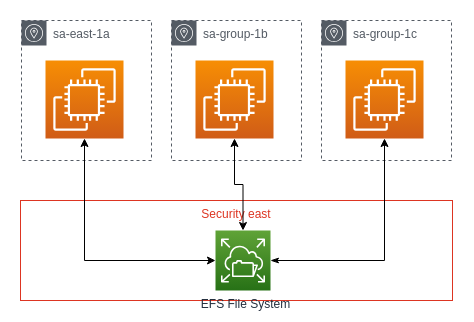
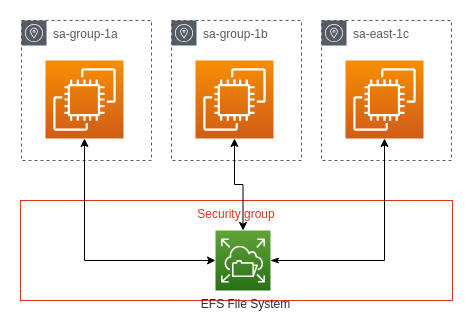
node "sa-east-1a": label "sa-east-1a" -> "sa-group-1a"
node "sa-group-1c": label "sa-group-1c" -> "sa-east-1c"
node "Security east": label "Security east" -> "Security group"
